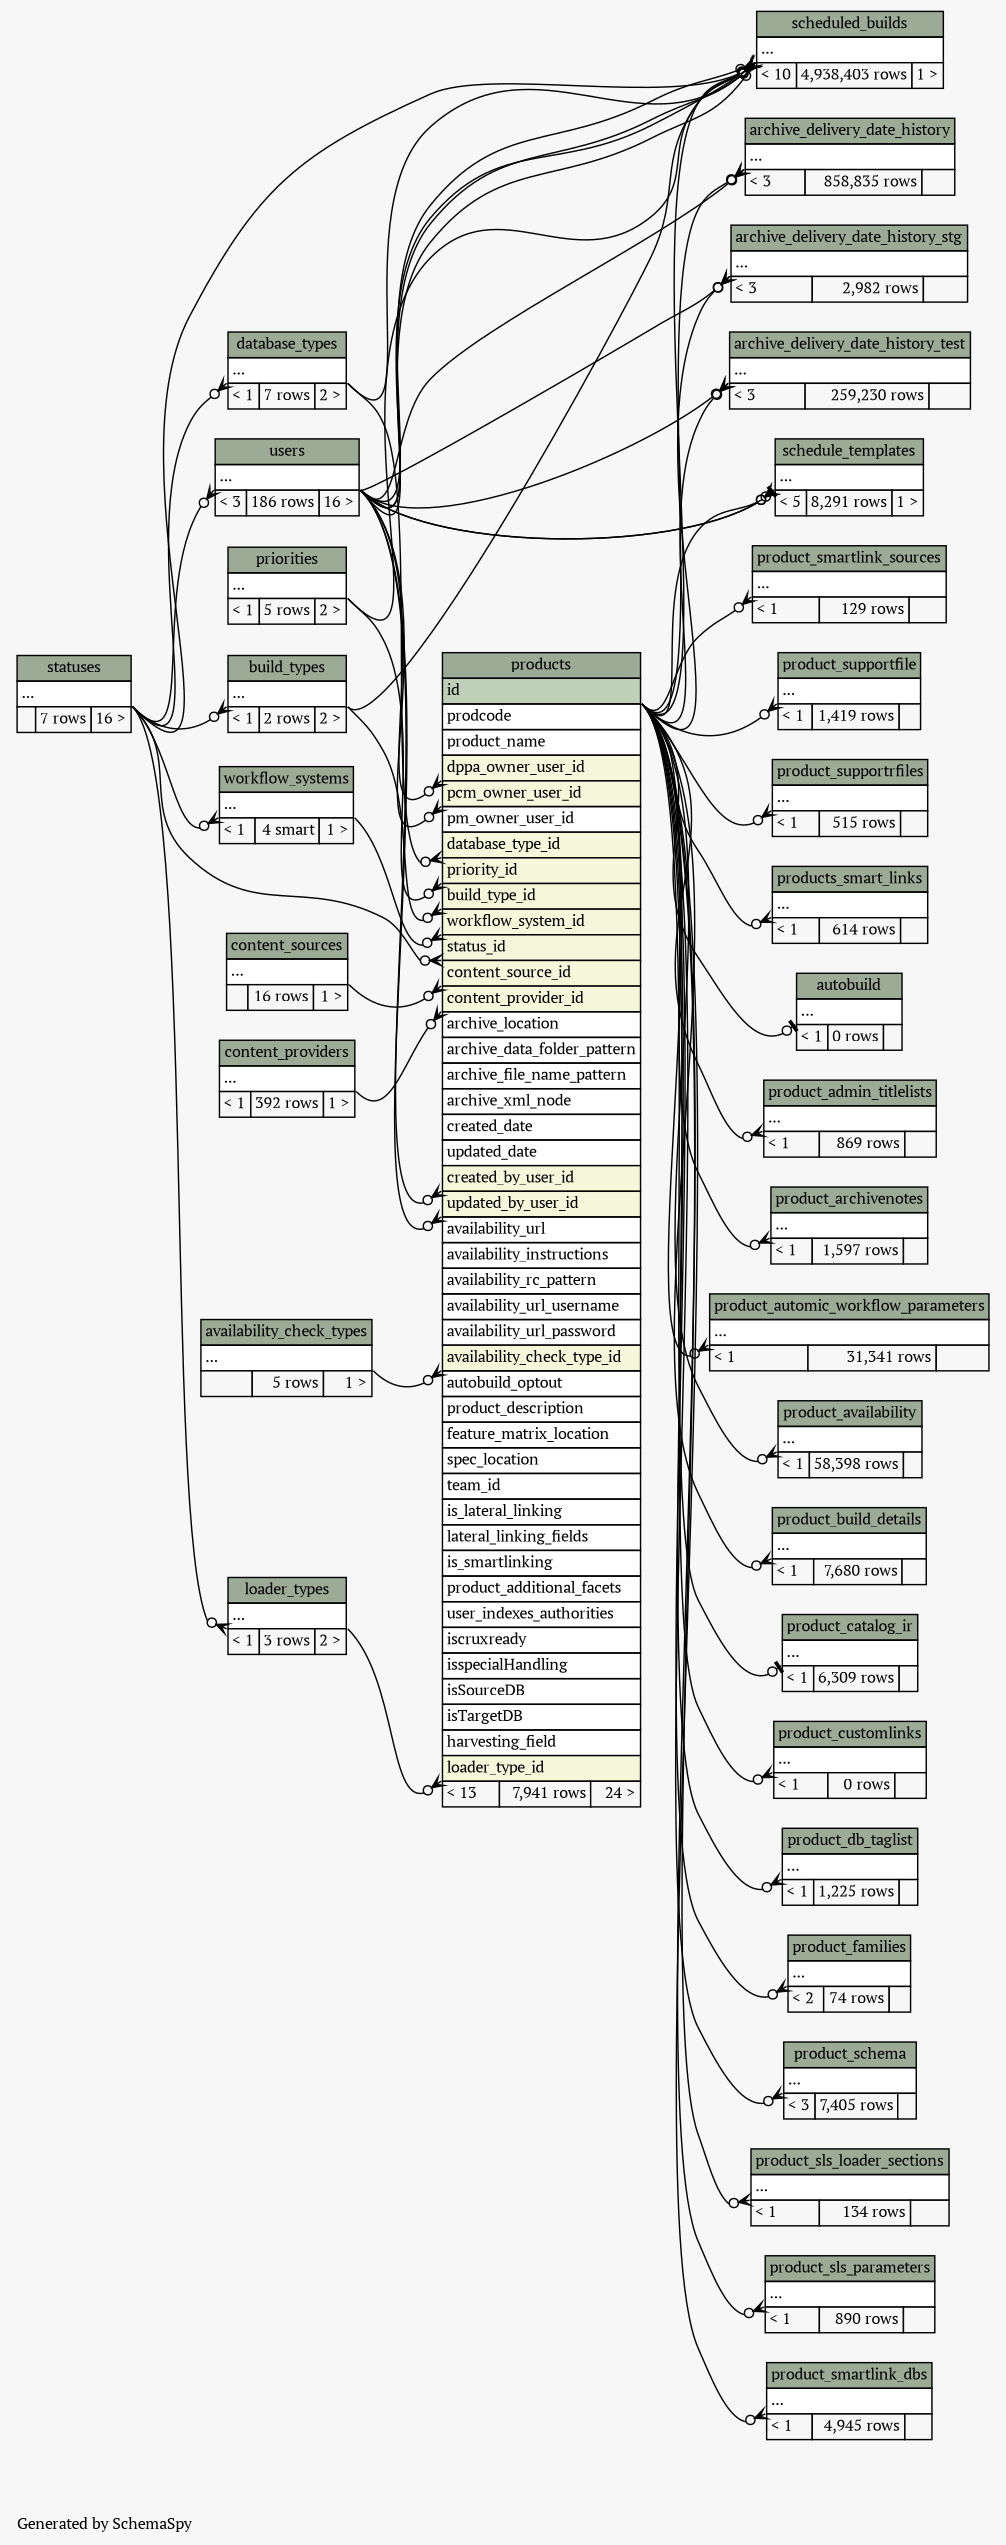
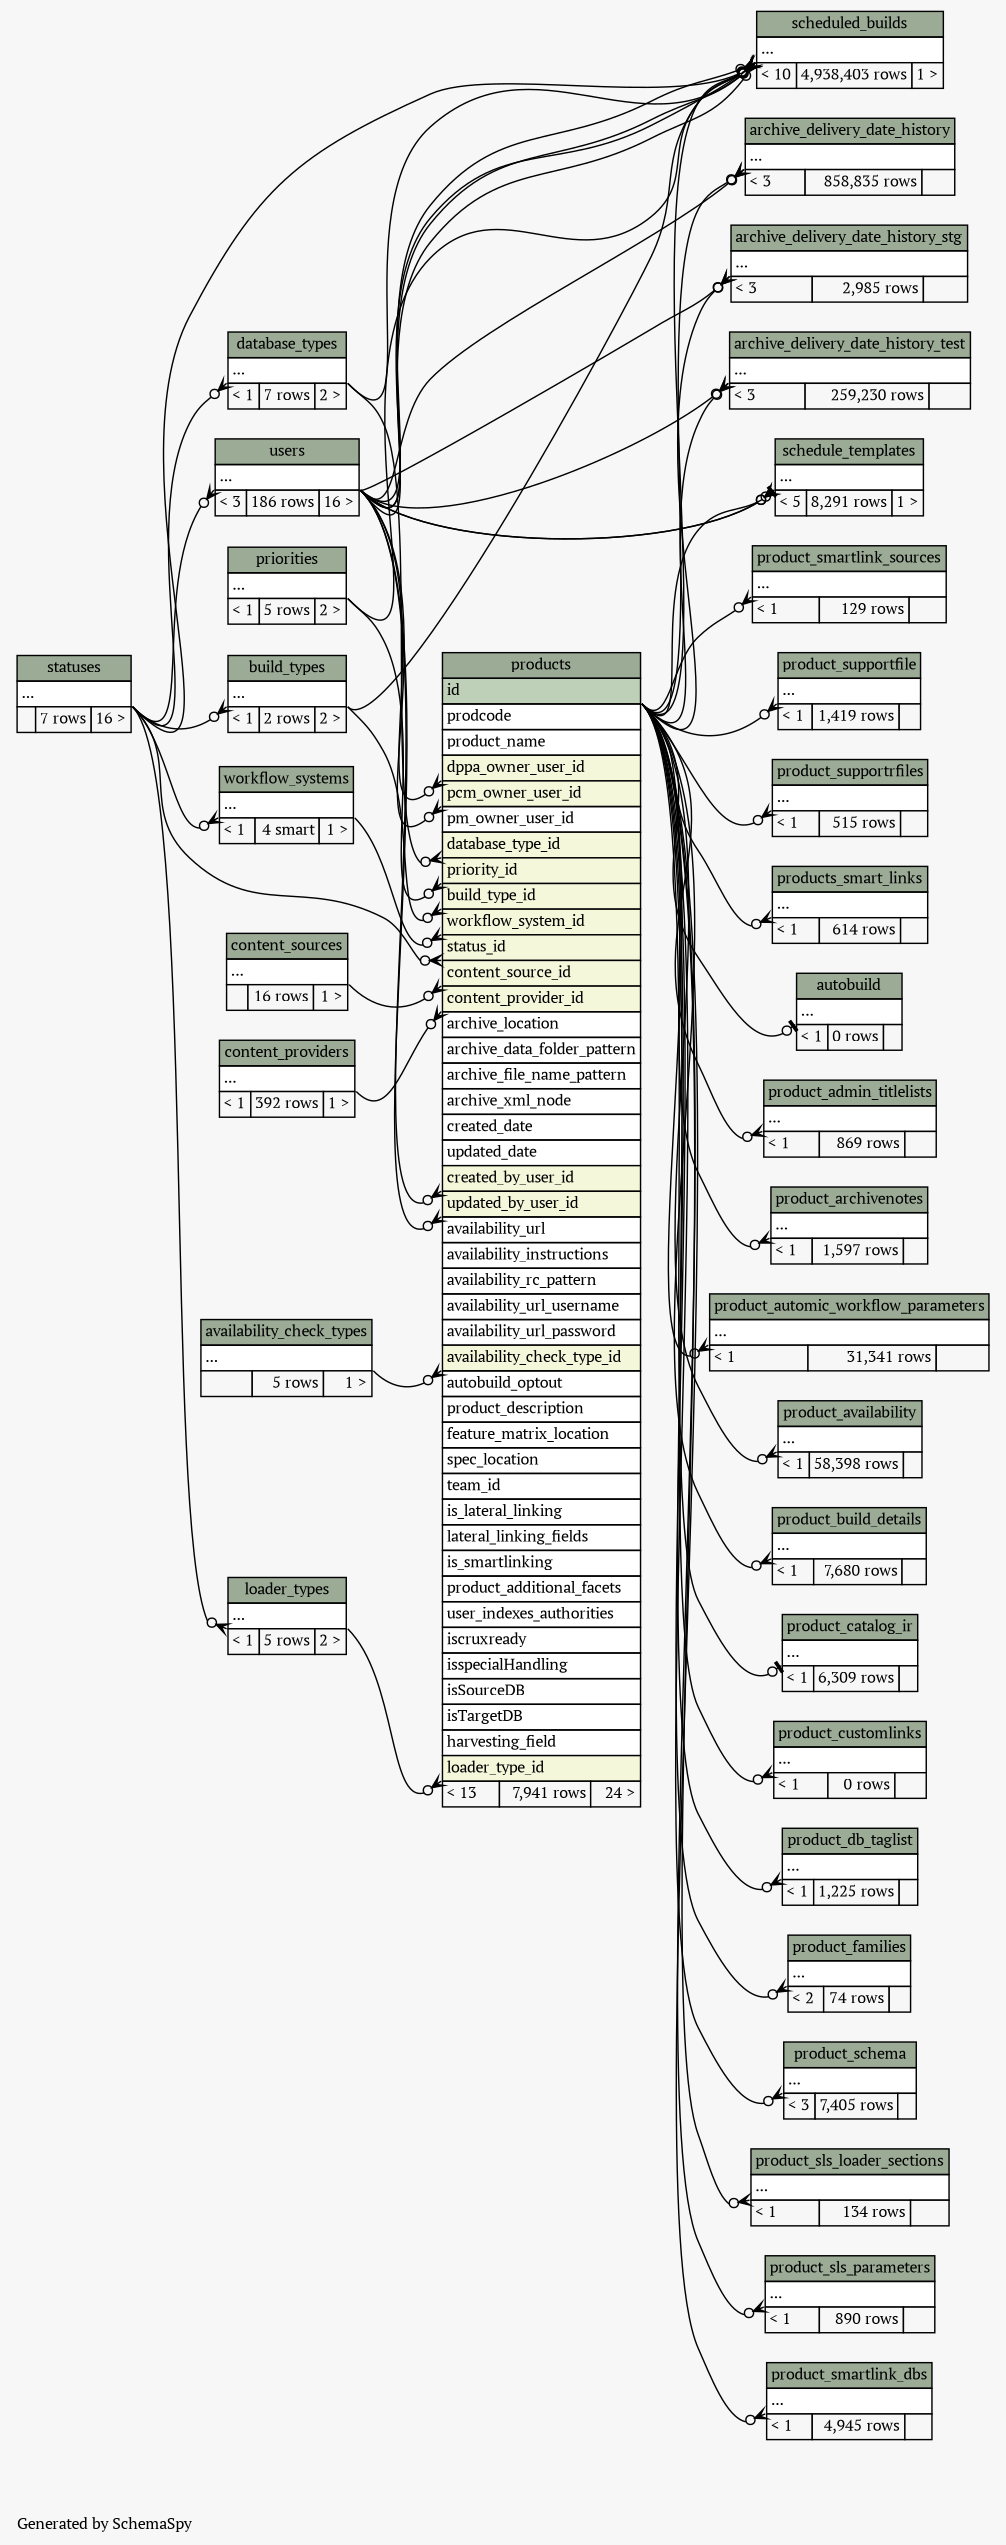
node "archive_delivery_date_history_stg": text "2,982 rows" -> "2,985 rows"
node "loader_types": text "3 rows" -> "5 rows"
